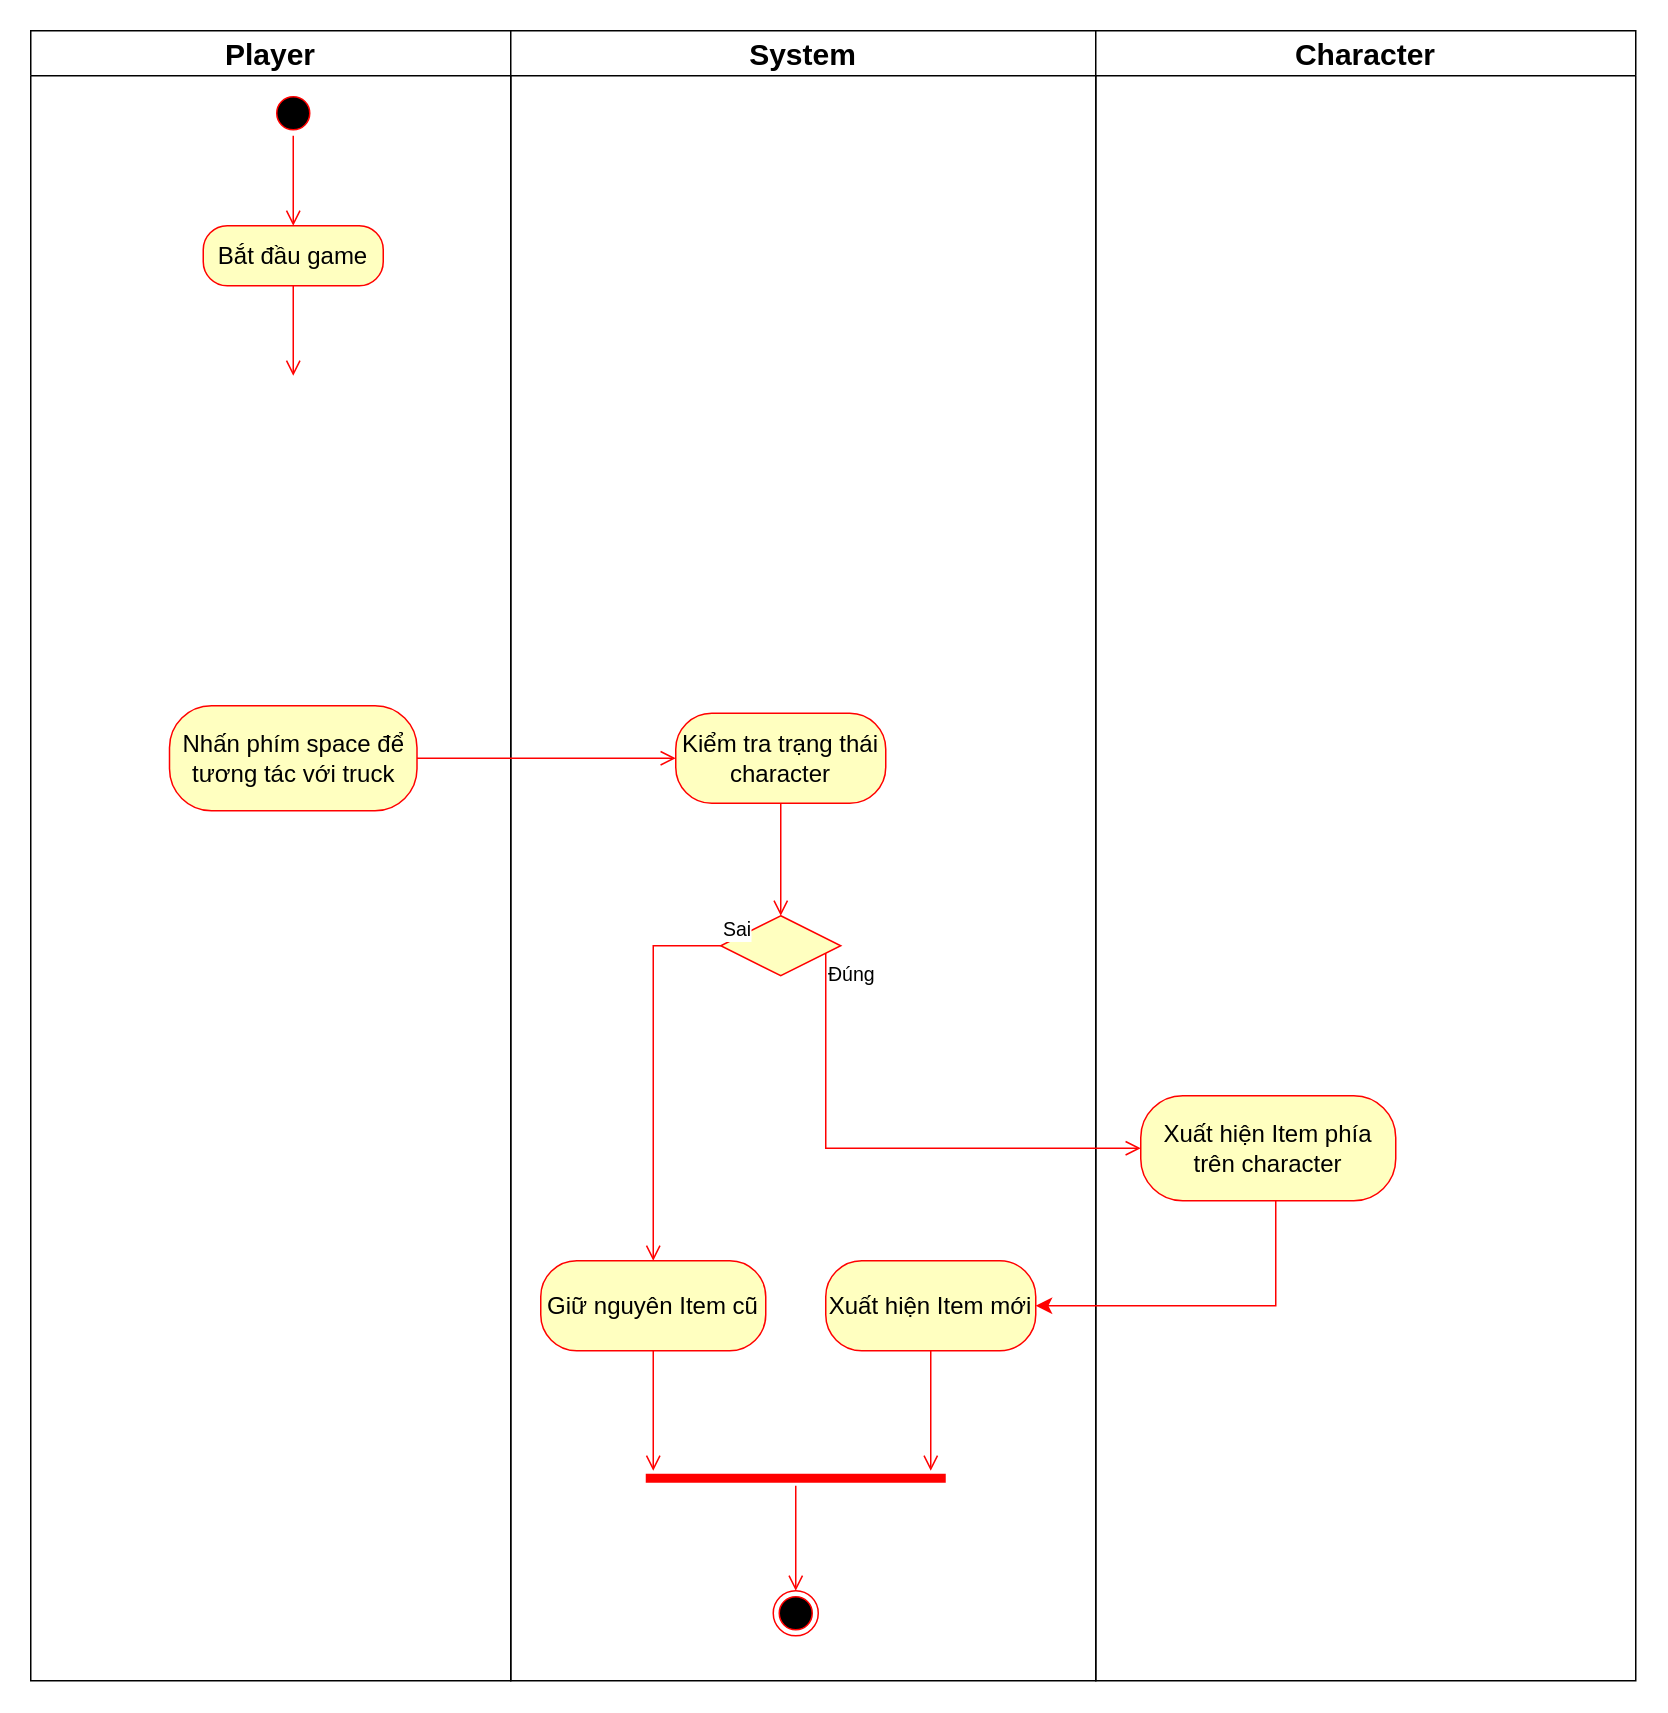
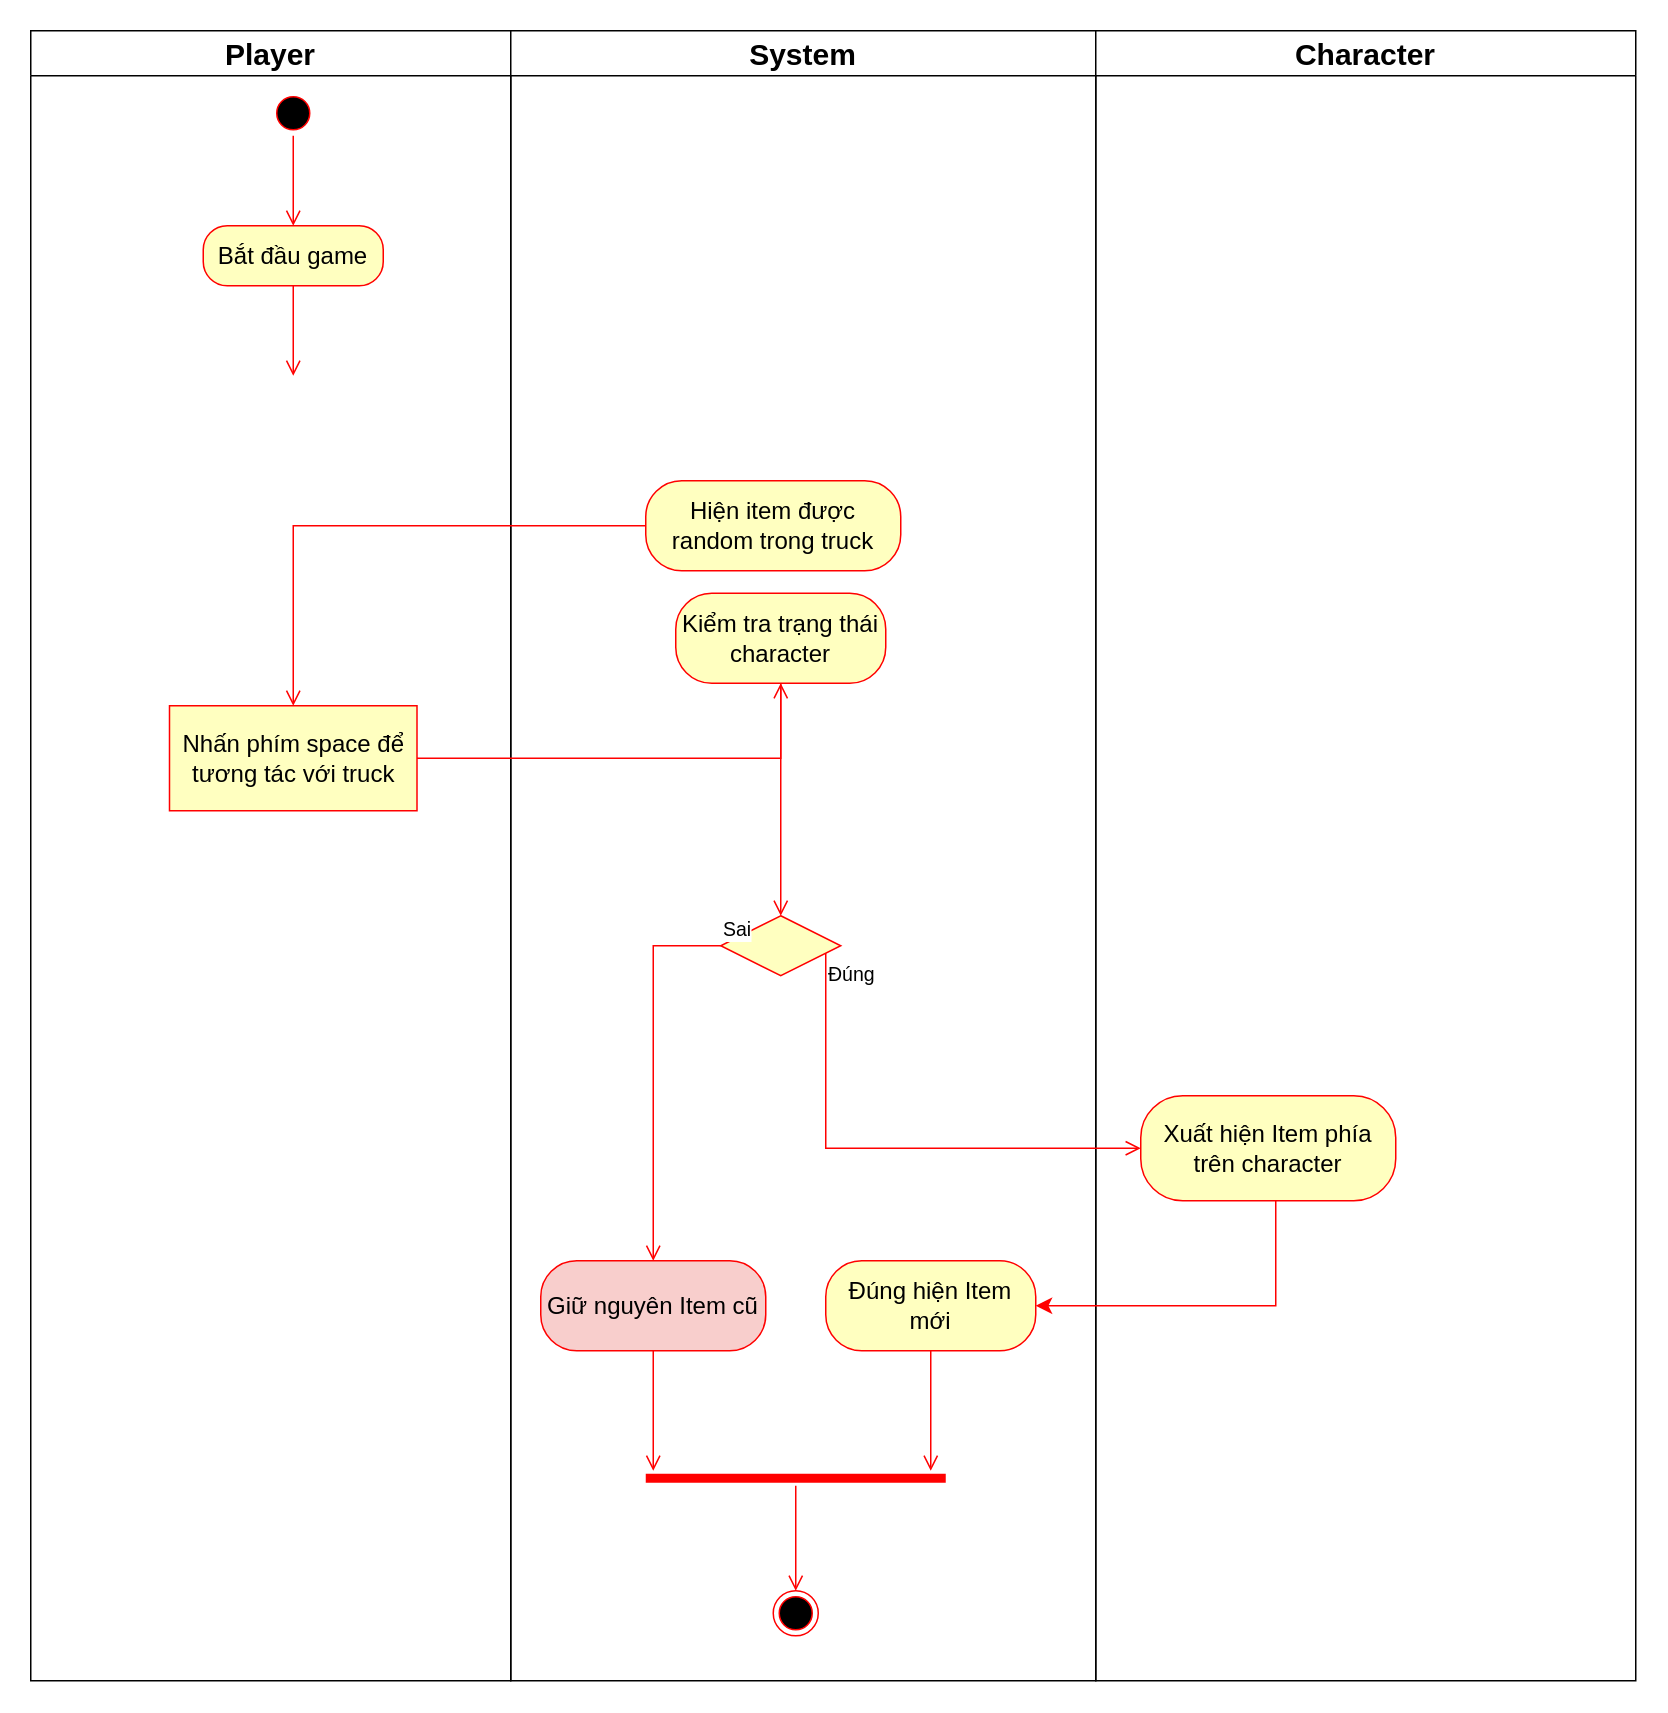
edge "Hiện item được random trong truck" -> "Nhấn phím space để tương tác với truck": added
node "Hiện item được random trong truck": added
node "Nhấn phím space để tương tác với truck": shape rounded rectangle -> rectangle
node "Kiểm tra trạng thái character": moved (781, 758) -> (781, 638)
node "Giữ nguyên Item cũ": fillcolor #ffffc0 -> #f8cecc
node "Xuất hiện Item mới": label "Xuất hiện Item mới" -> "Đúng hiện Item mới"
